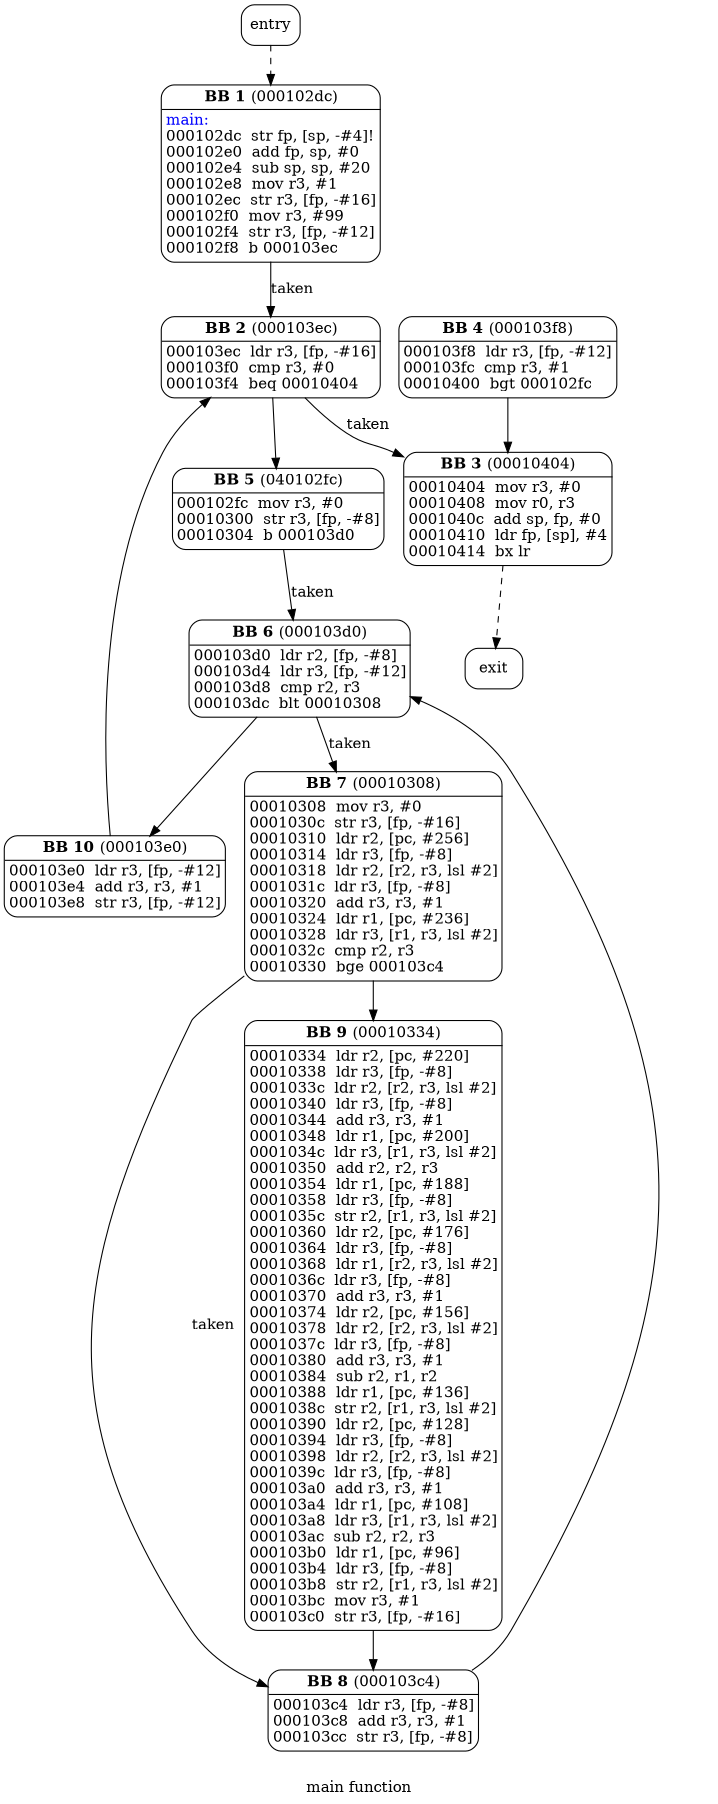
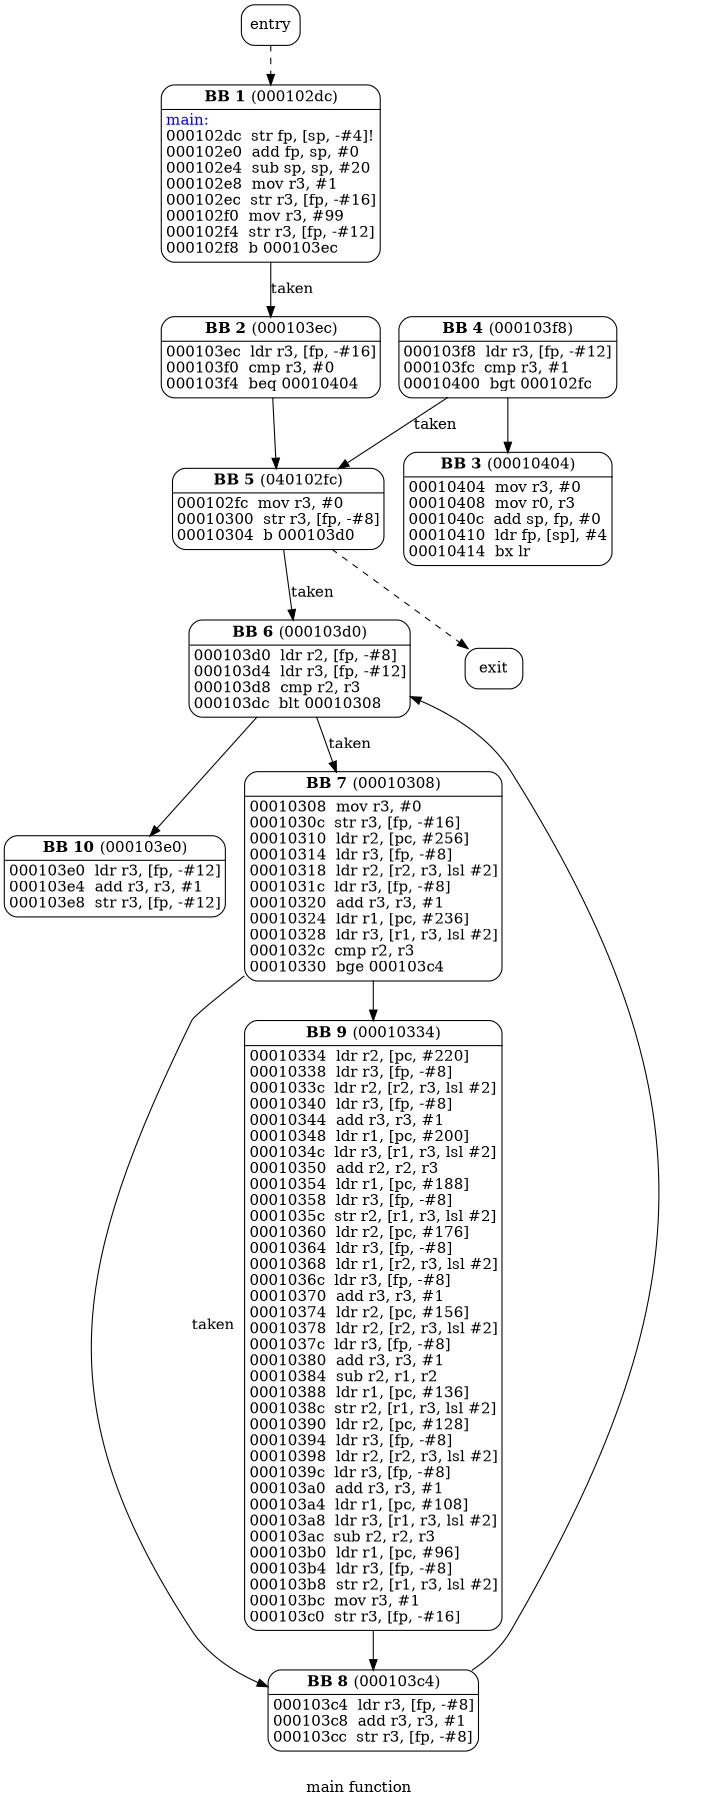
edge "BB 4" -> "BB 5": added, label "taken"
edge "BB 2" -> "BB 3": removed, label "taken"
edge "BB 3" -> "exit": now "BB 5" -> "exit"
edge "BB 10" -> "BB 2": removed
